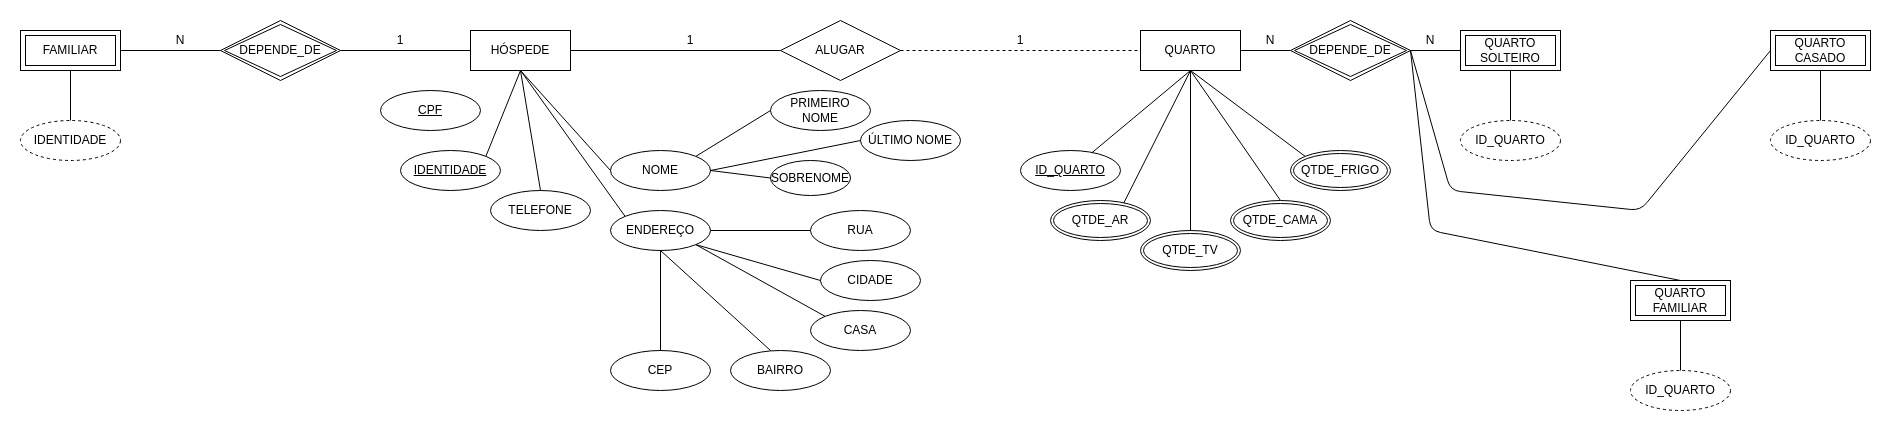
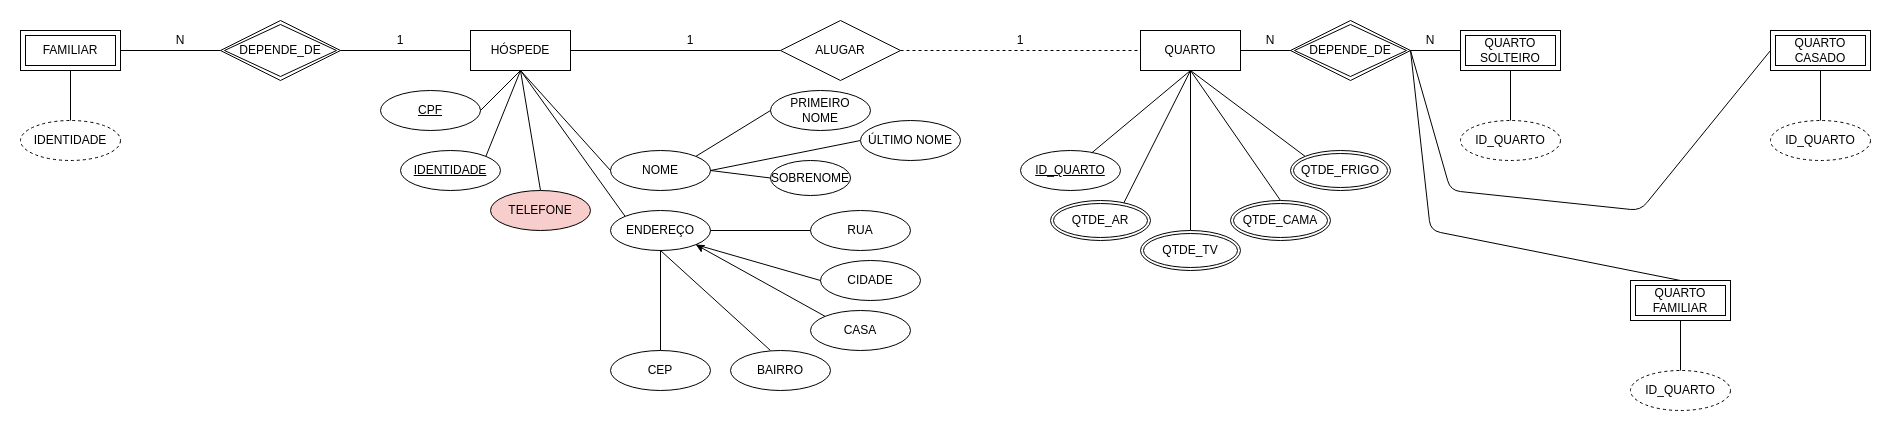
edge "HÓSPEDE" -- "CPF": added
node "TELEFONE": fillcolor #ffffff -> #f8cecc
edge "ENDEREÇO" -- "CASA": arrowhead none -> classic
